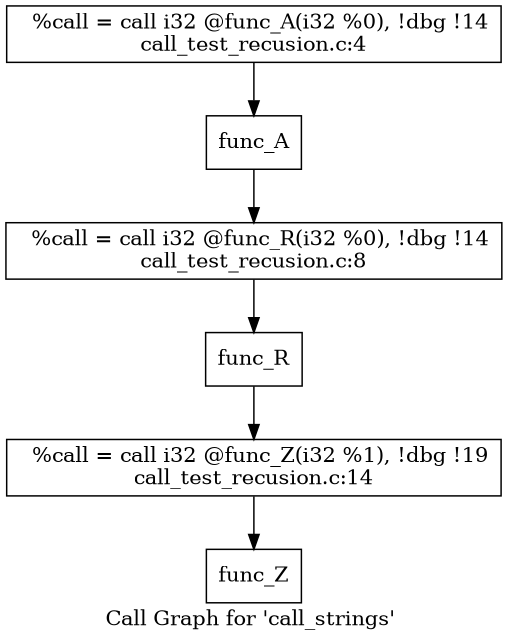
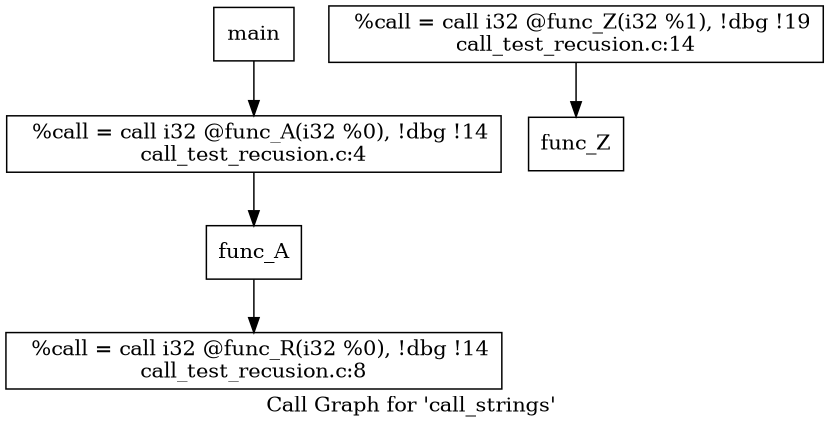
node "main": added
node "func_R": removed
